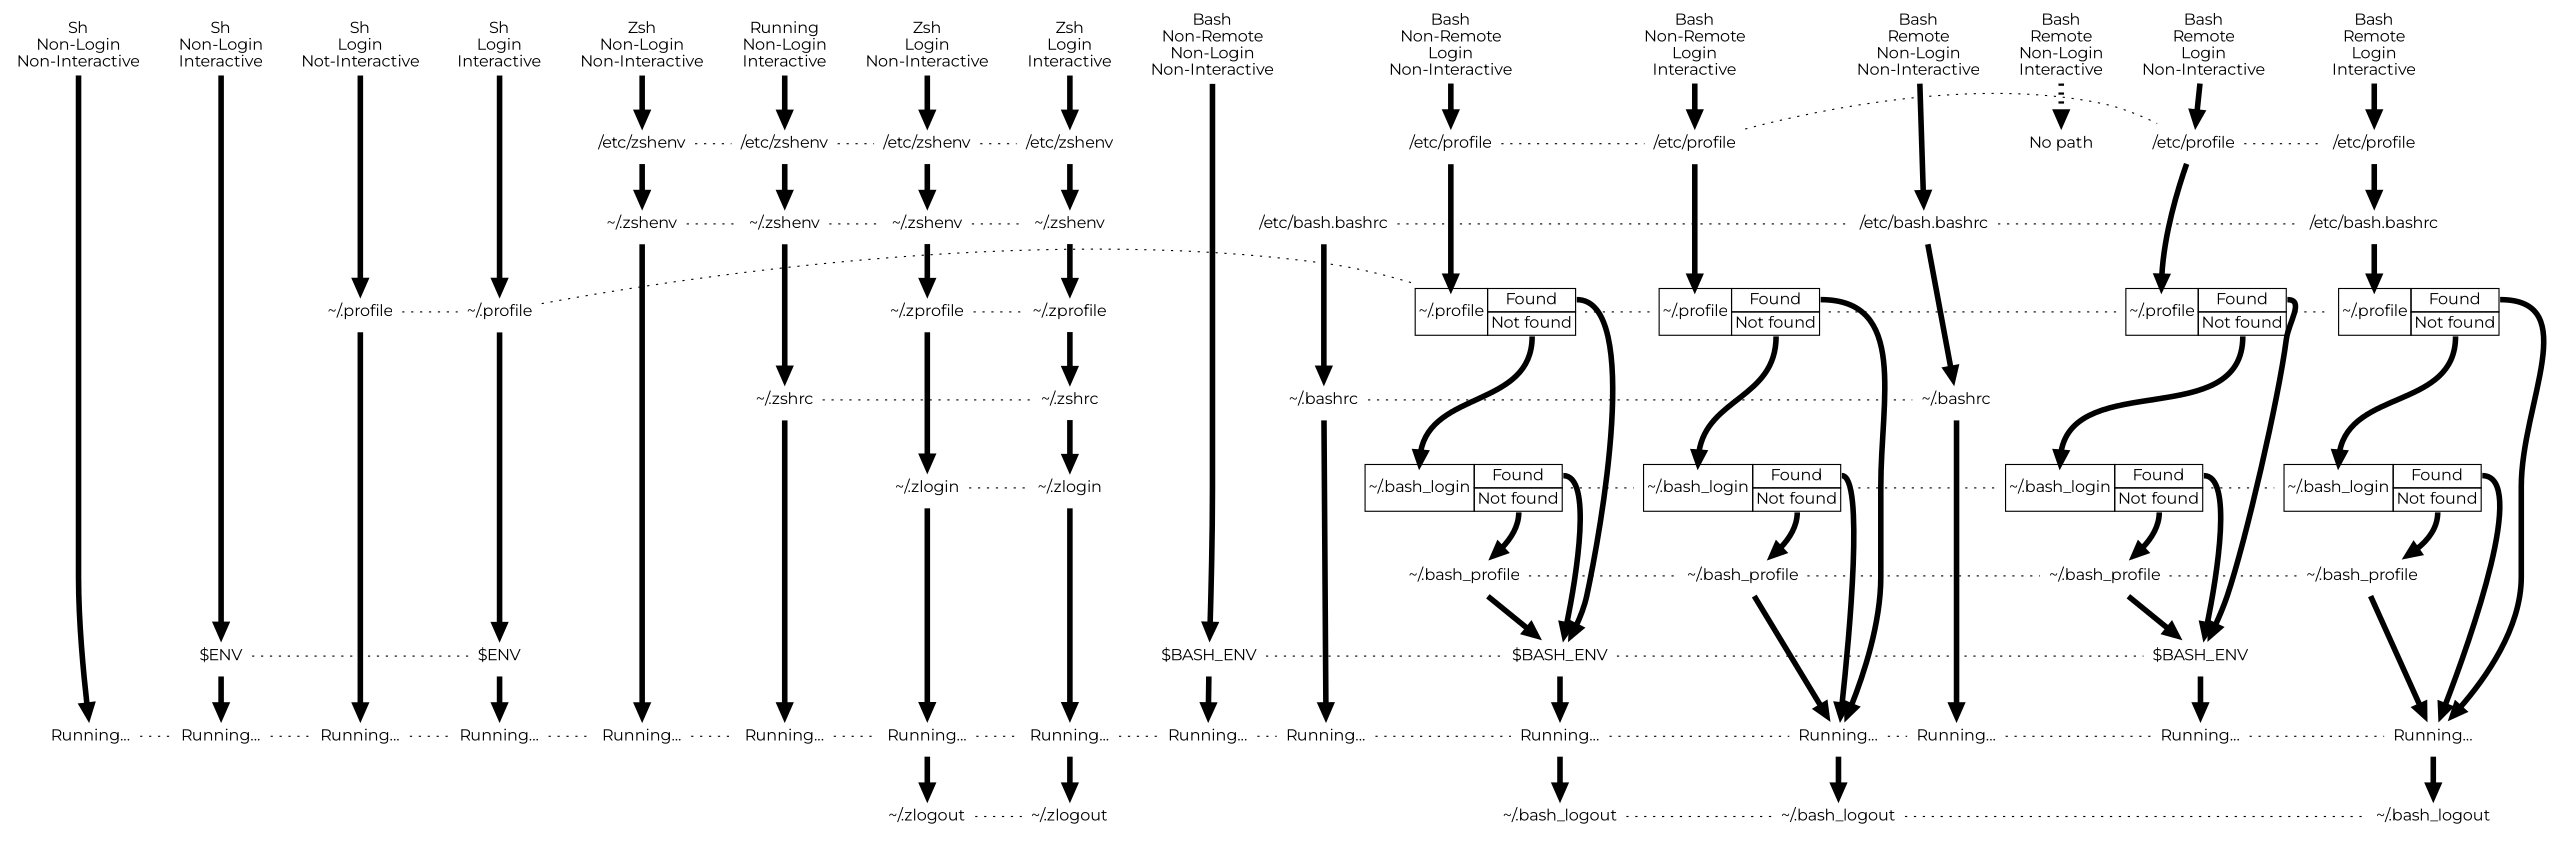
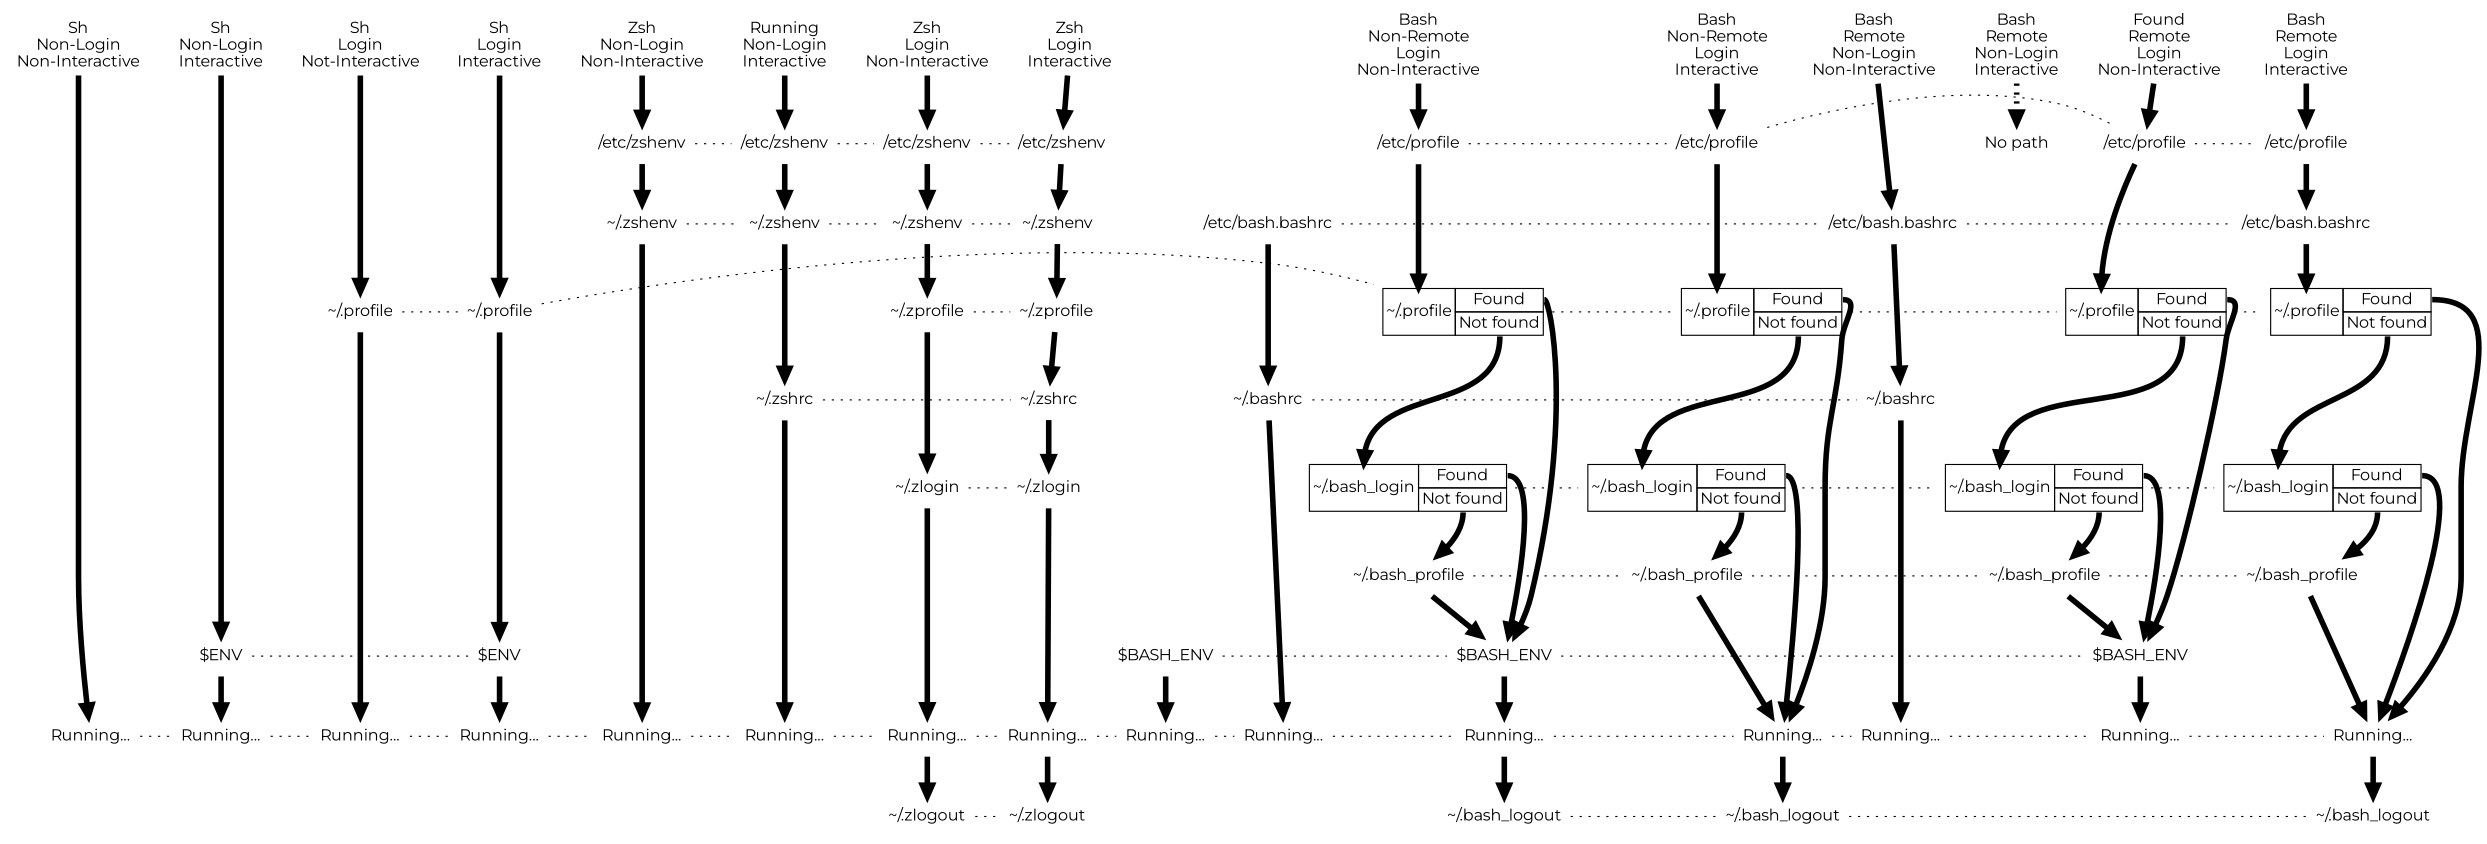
node "Bash Non-Remote Non-Login Non-Interactive": removed
node "Bash Remote Login Non-Interactive": label "Bash Remote Login Non-Interactive" -> "Found Remote Login Non-Interactive"
